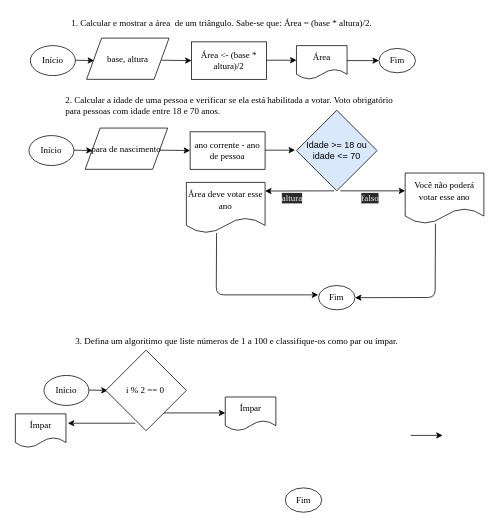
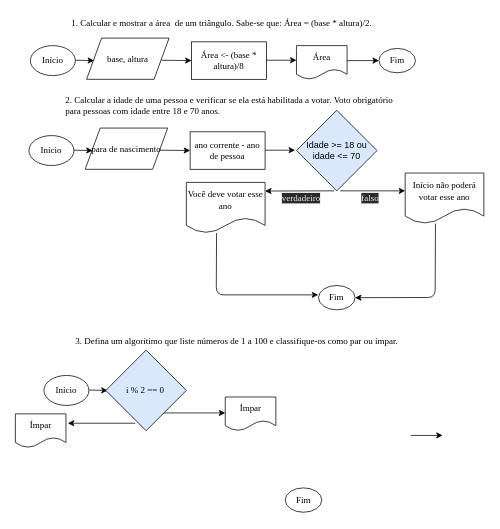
node "Área <- (base * altura)/2": label "Área <- (base * altura)/2" -> "Área <- (base * altura)/8"
node "Você não poderá votar esse ano": label "Você não poderá votar esse ano" -> "Início não poderá votar esse ano"
node "altura": label "altura" -> "verdadeiro"
node "Área deve votar esse ano": label "Área deve votar esse ano" -> "Você deve votar esse ano"
node "i % 2 == 0": fillcolor #ffffff -> #dae8fc
